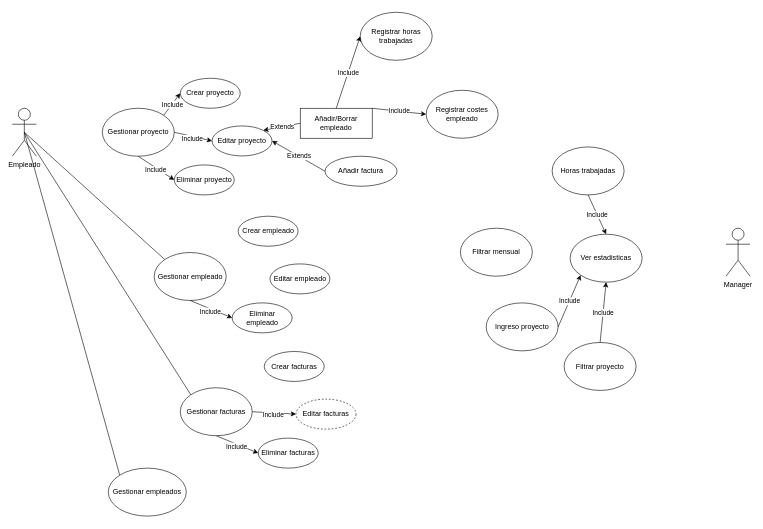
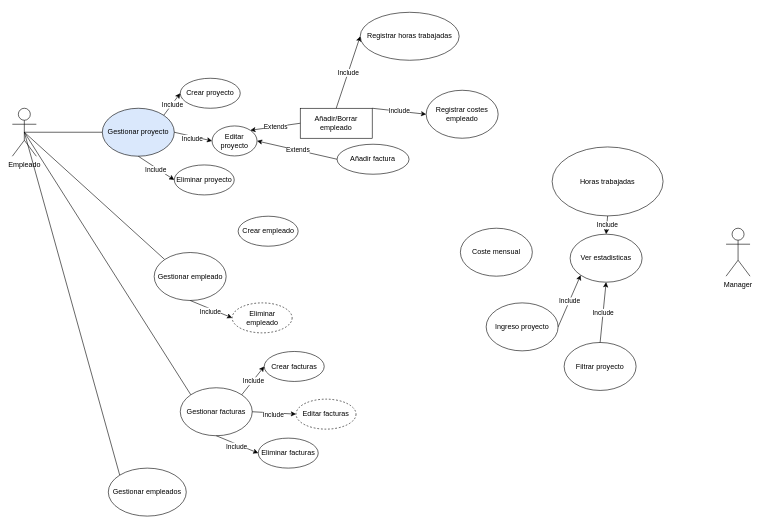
node "Registrar horas trabajadas": size 72x48 -> 99x48
edge "Empleado" -- "Gestionar proyecto": added
node "Gestionar proyecto": fillcolor #ffffff -> #dae8fc
node "Editar proyecto": size 60x30 -> 45x30
node "Añadir factura": moved (361, 171) -> (373, 159)
node "Horas trabajadas": size 72x48 -> 111x69
node "Filtrar mensual": label "Filtrar mensual" -> "Coste mensual"
node "Editar empleado": removed
node "Eliminar empleado": style solid -> dashed
edge "Gestionar facturas" -> "Crear facturas": added, label "Include"
